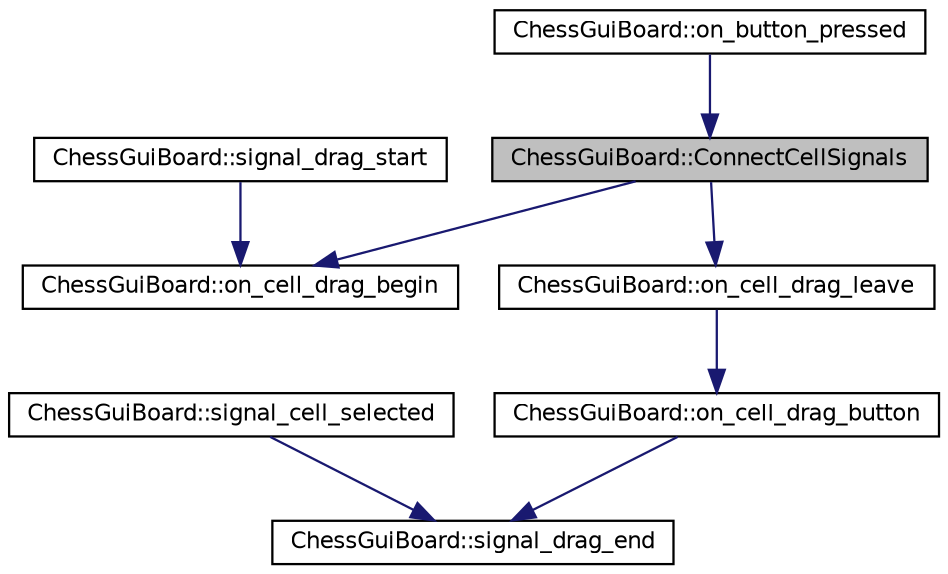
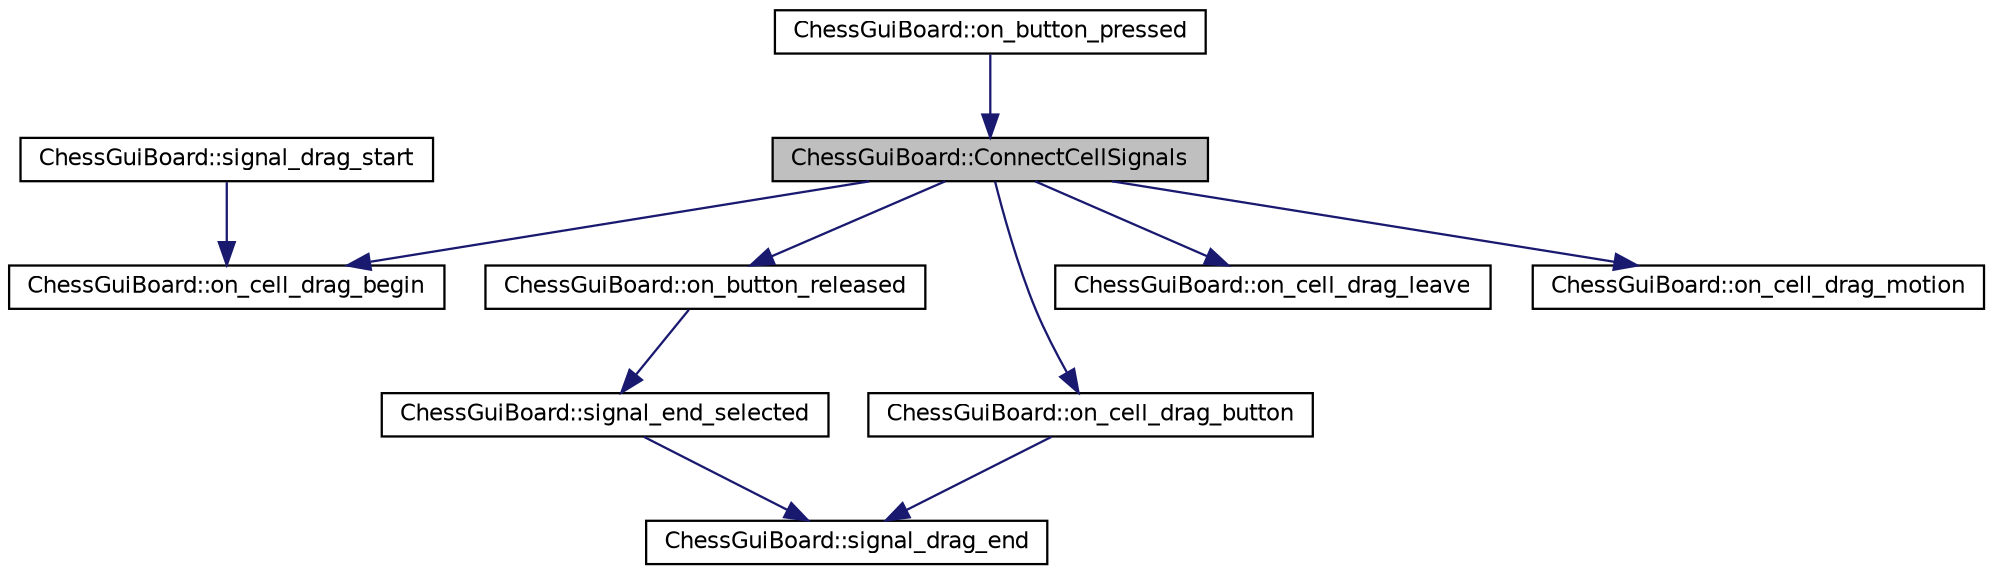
node "ChessGuiBoard::on_button_released": added
node "ChessGuiBoard::on_cell_drag_motion": added
edge "ChessGuiBoard::on_cell_drag_leave" -> "ChessGuiBoard::on_cell_drag_button": now "ChessGuiBoard::ConnectCellSignals" -> "ChessGuiBoard::on_cell_drag_button"
node "ChessGuiBoard::signal_cell_selected": label "ChessGuiBoard::signal_cell_selected" -> "ChessGuiBoard::signal_end_selected"
